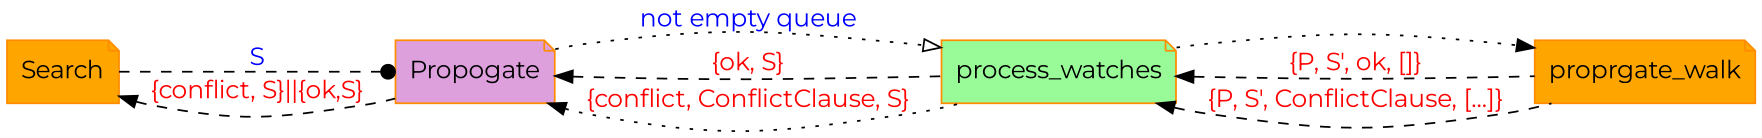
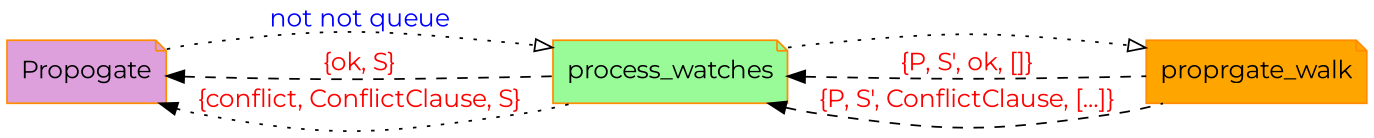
edge "Propogate" -> "process_watches": label "not empty queue" -> "not not queue"
edge "process_watches" -> "proprgate_walk": arrowhead normal -> onormal
node "Search": removed
